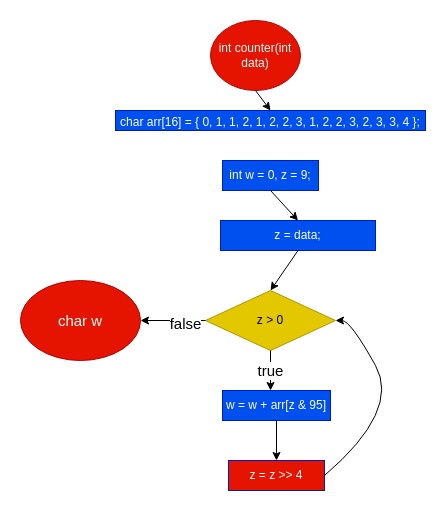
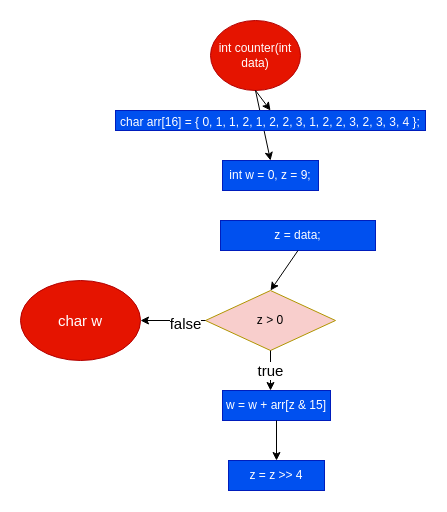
edge "int counter(int data)" -> "int w = 0, z = 9;": added
edge "int w = 0, z = 9;" -> "z = data;": removed
node "z > 0": fillcolor #e3c800 -> #f8cecc
edge "z = z >> 4" -> "z > 0": removed
node "w = w + arr[z & 95]": label "w = w + arr[z & 95]" -> "w = w + arr[z & 15]"
node "z = z >> 4": fillcolor #e51400 -> #0050ef
